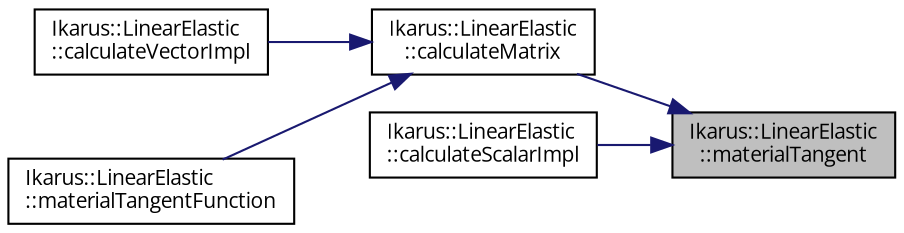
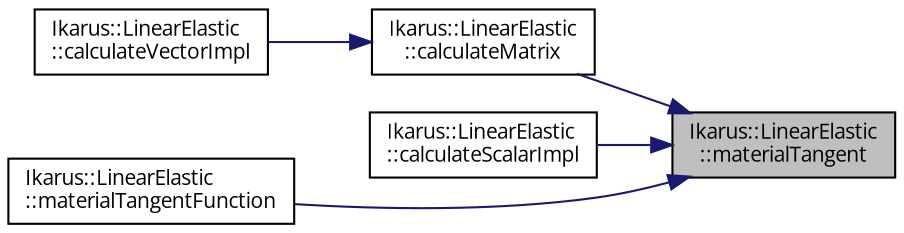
edge "Ikarus::LinearElastic ::materialTangentFunction" -> "Ikarus::LinearElastic ::calculateMatrix": now "Ikarus::LinearElastic ::materialTangentFunction" -> "Ikarus::LinearElastic ::materialTangent"
